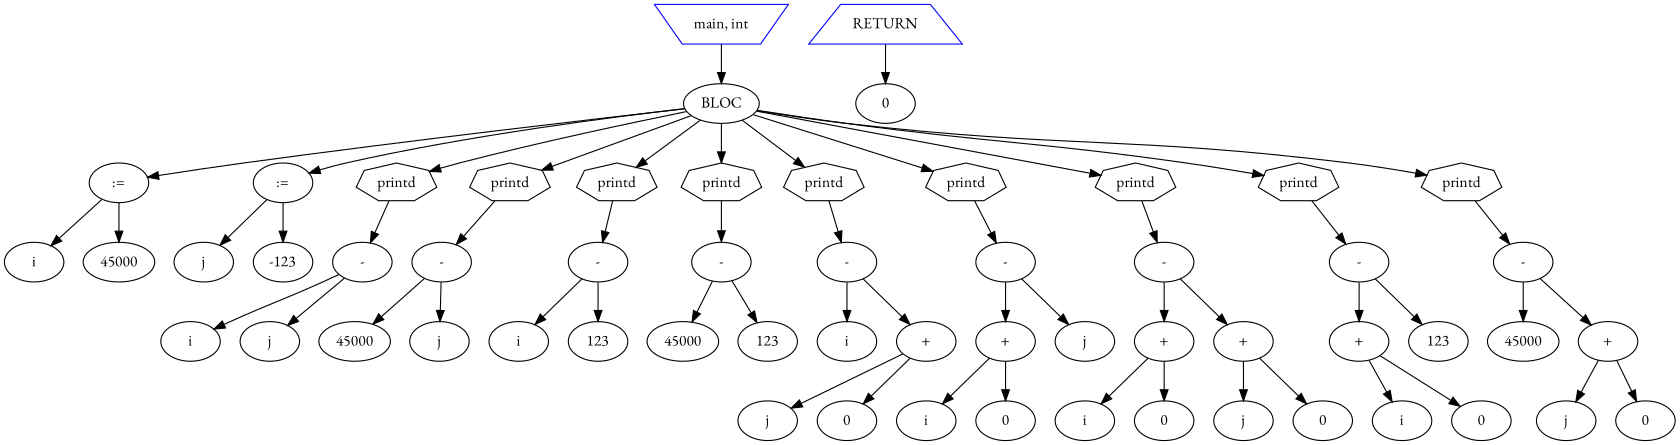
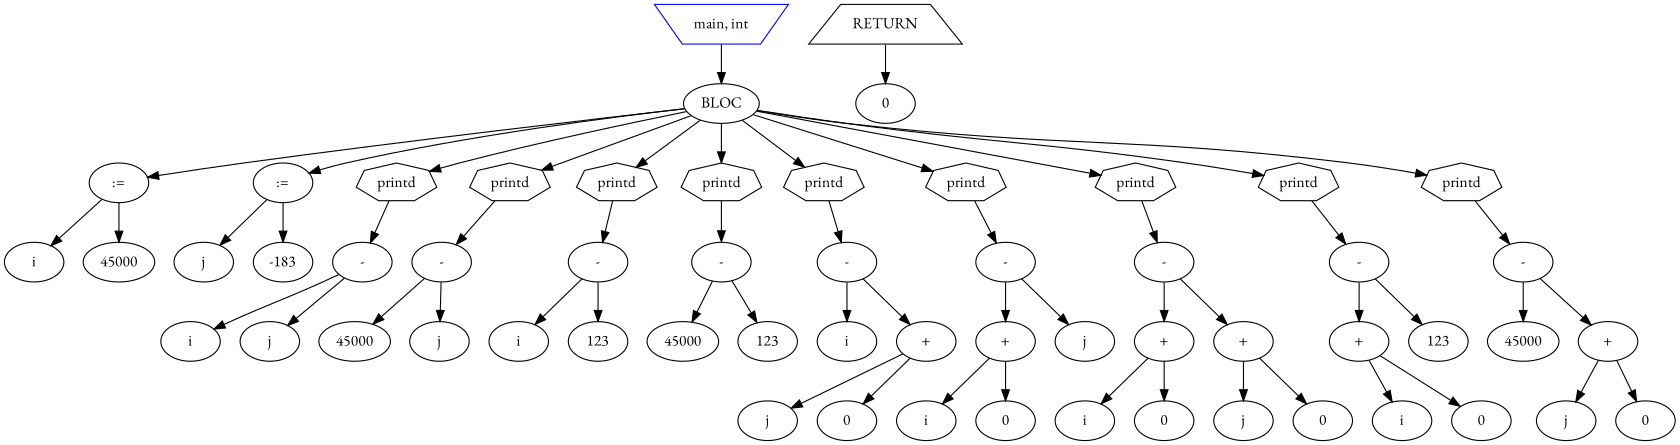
node "RETURN": color blue -> black
node "-123": label "-123" -> "-183"
